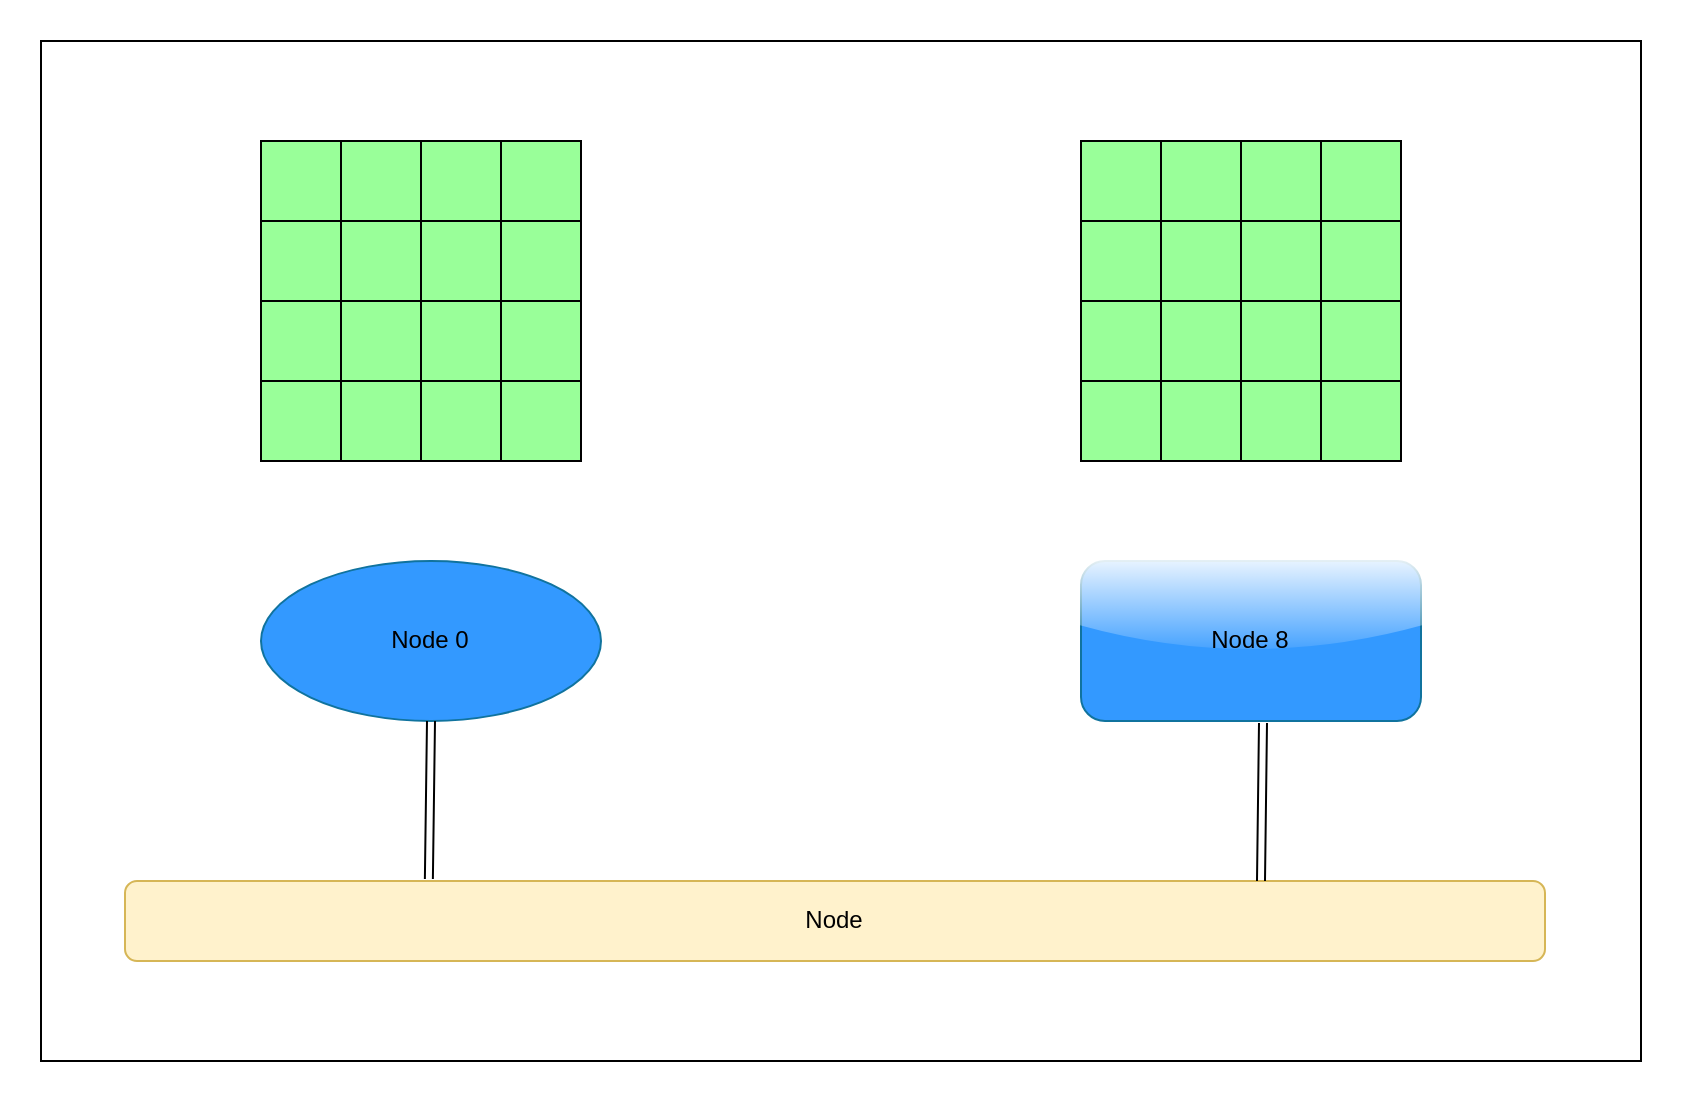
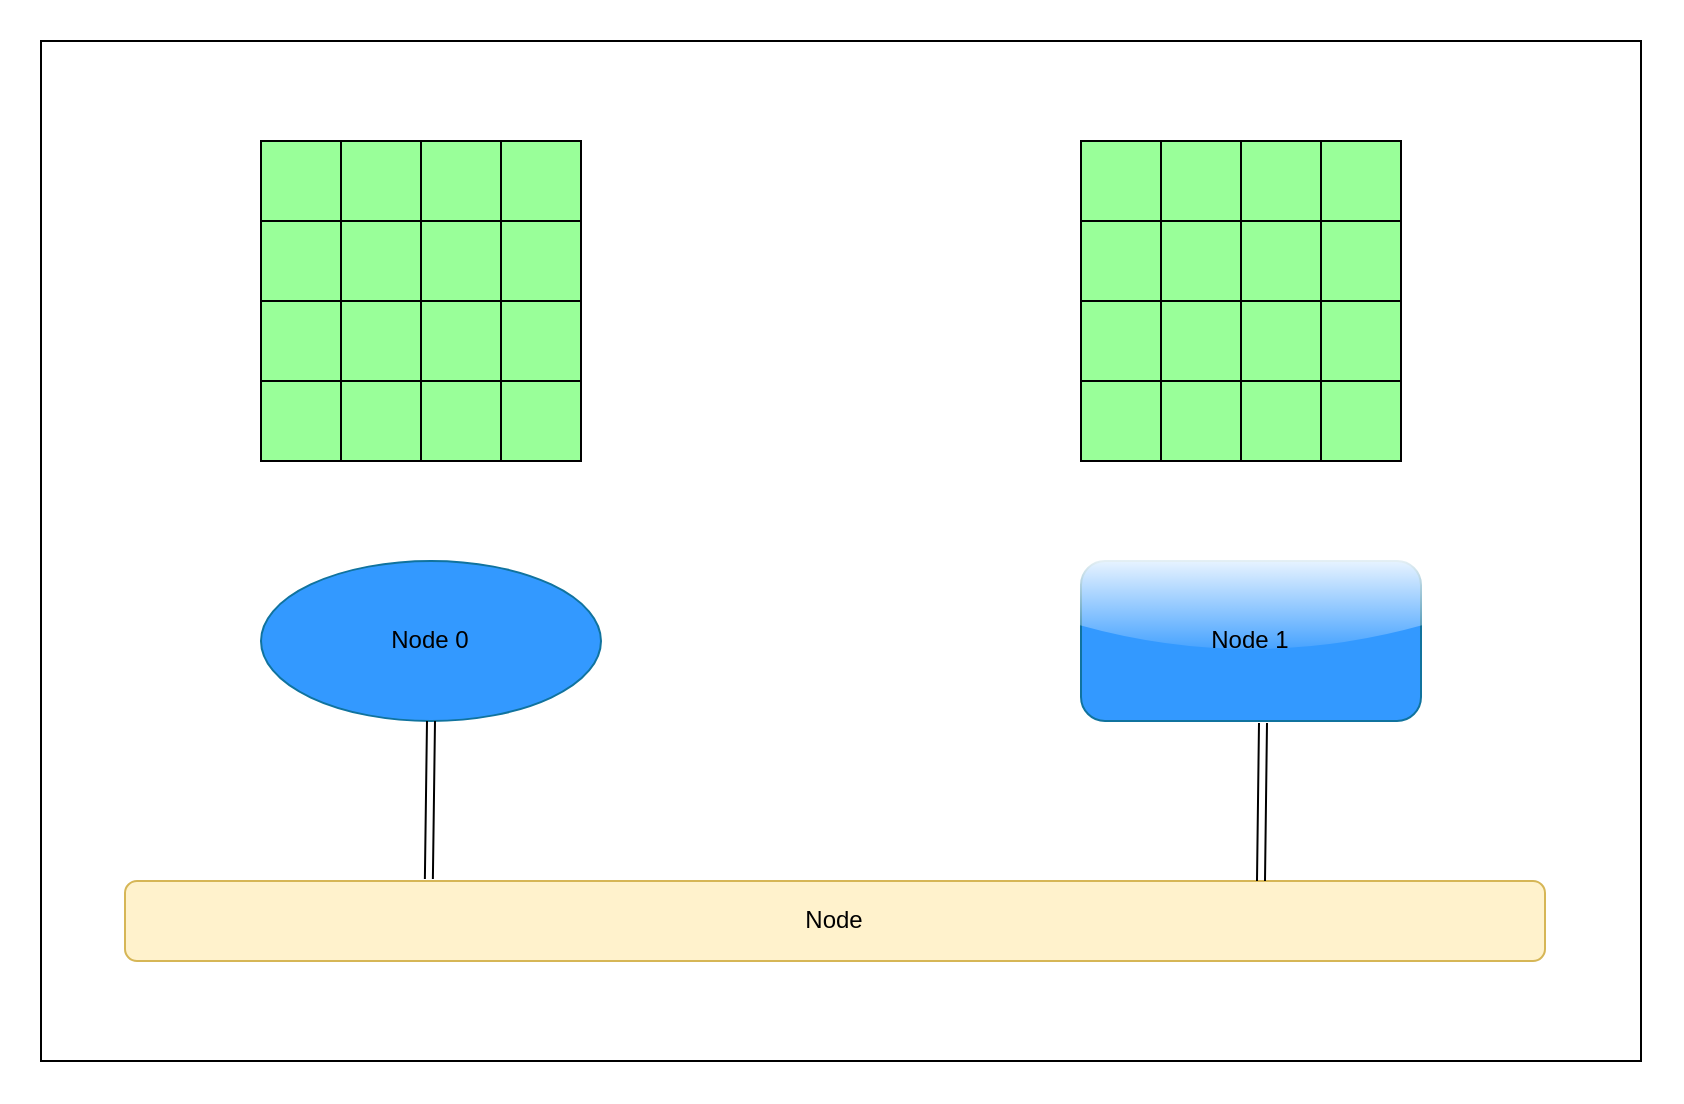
node "Node 8": label "Node 8" -> "Node 1"
